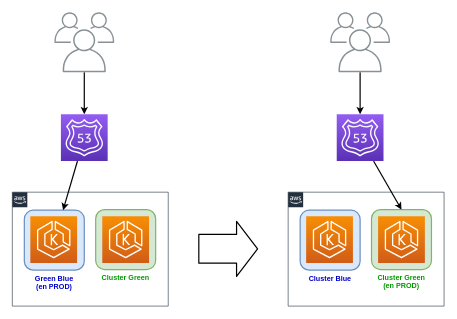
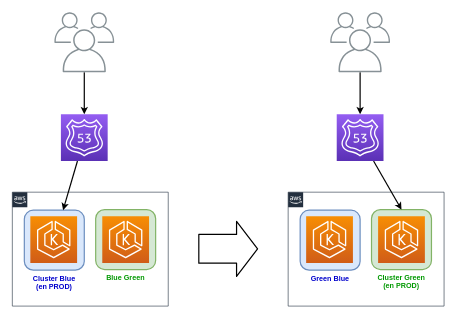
node "Cluster Green": label "Cluster Green" -> "Blue Green"
node "Cluster Blue": label "Cluster Blue" -> "Green Blue"
node "Green Blue (en PROD)": label "Green Blue (en PROD)" -> "Cluster Blue (en PROD)"
